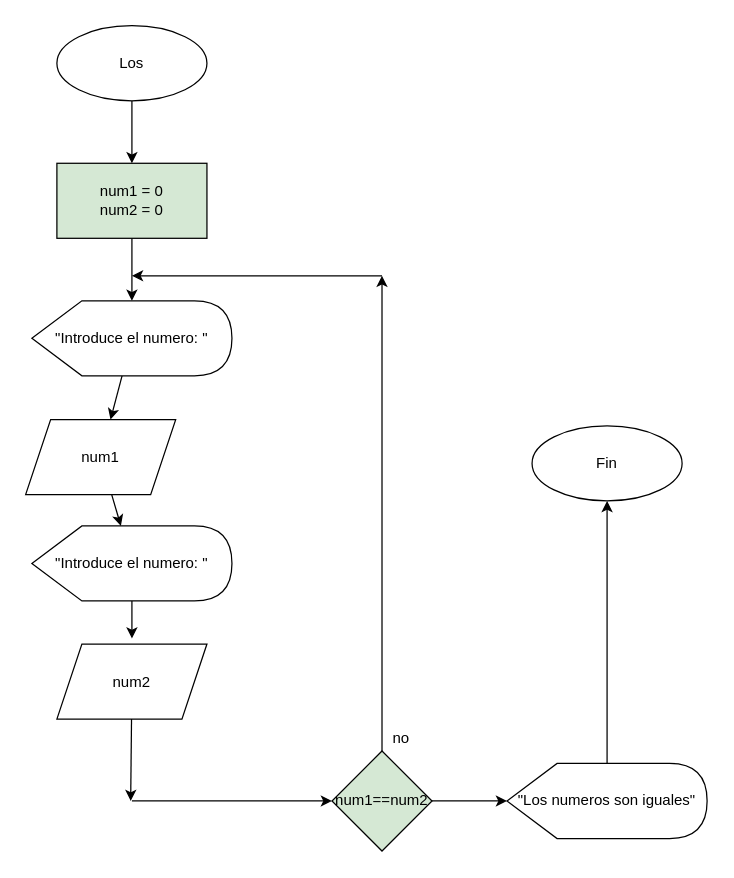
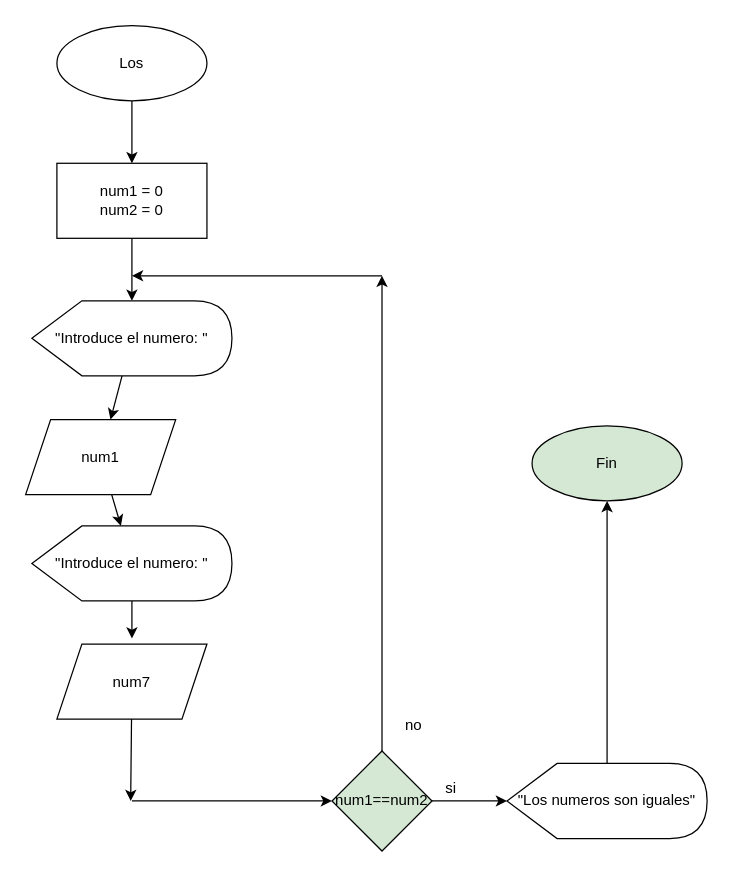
node "num1 = 0 num2 = 0": fillcolor #d5e8d4 -> #ffffff
node "Fin": fillcolor #ffffff -> #d5e8d4
node "num2": label "num2" -> "num7"
node "no": moved (401, 738) -> (413, 726)
node "si": added
